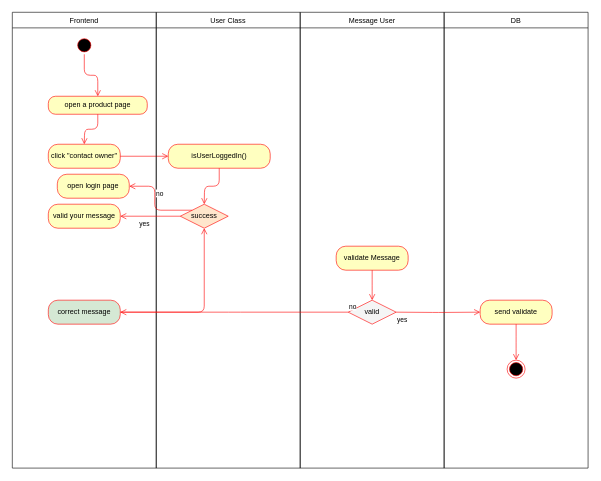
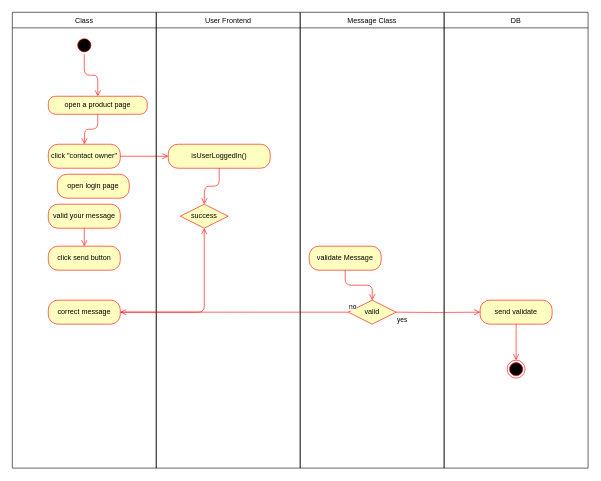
node "Frontend": label "Frontend" -> "Class"
node "User Class": label "User Class" -> "User Frontend"
node "Message User": label "Message User" -> "Message Class"
edge "success" -> "open login page": removed, label "no"
edge "success" -> "valid your message": removed, label "yes"
node "success": fillcolor #ffe6cc -> #ffffc0
edge "valid your message" -> "click send button": added
node "click send button": added
node "validate Message": moved (372, 258) -> (345, 258)
node "correct message": fillcolor #d5e8d4 -> #ffffc0
node "valid": fillcolor #f5f5f5 -> #ffffc0
